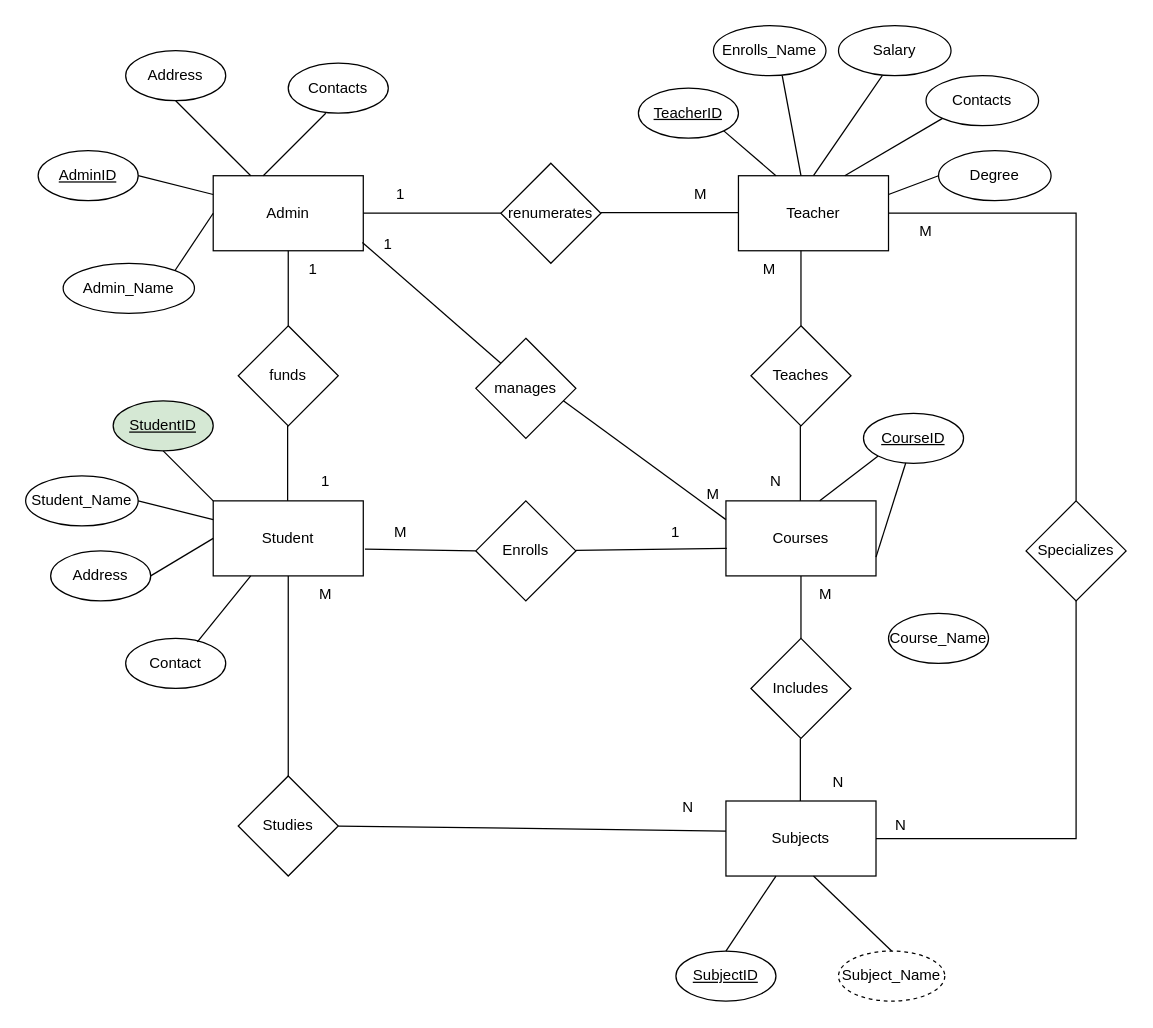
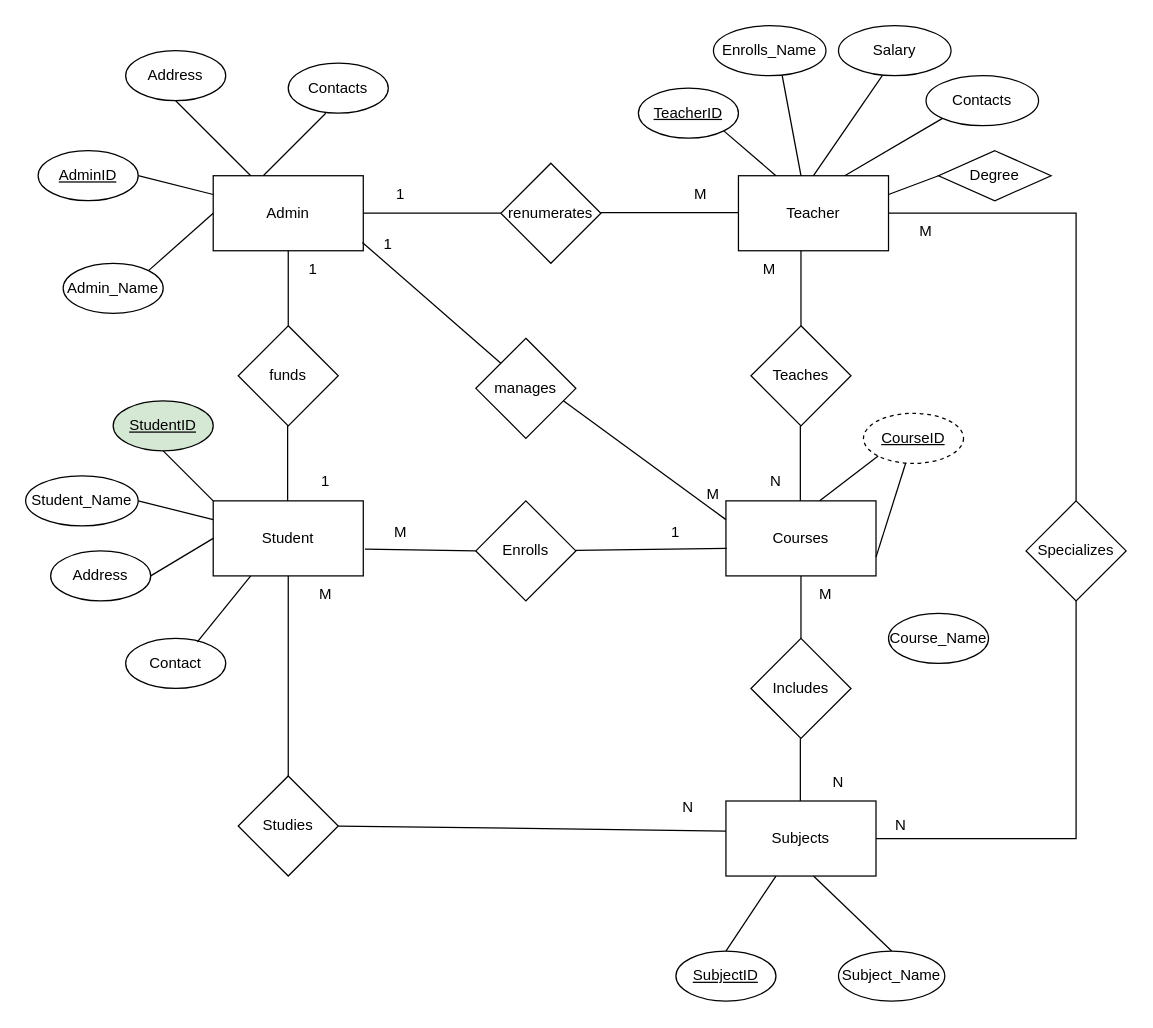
node "Degree": shape ellipse -> diamond
node "Admin_Name": size 131x50 -> 100x50
node "CourseID": style solid -> dashed
node "Subject_Name": style dashed -> solid
